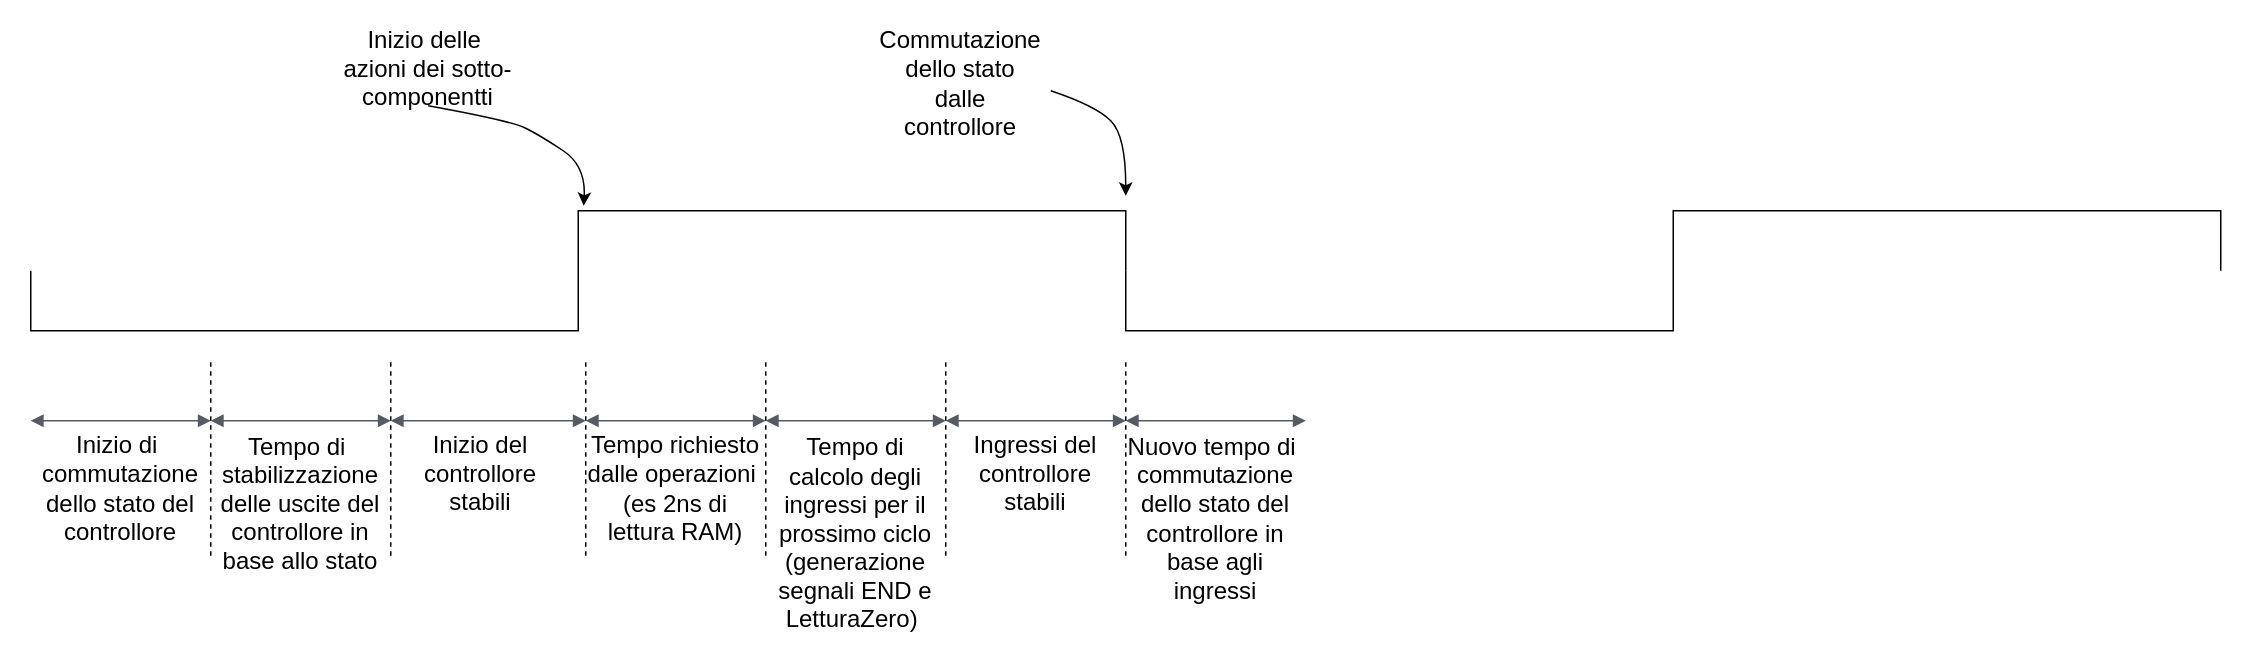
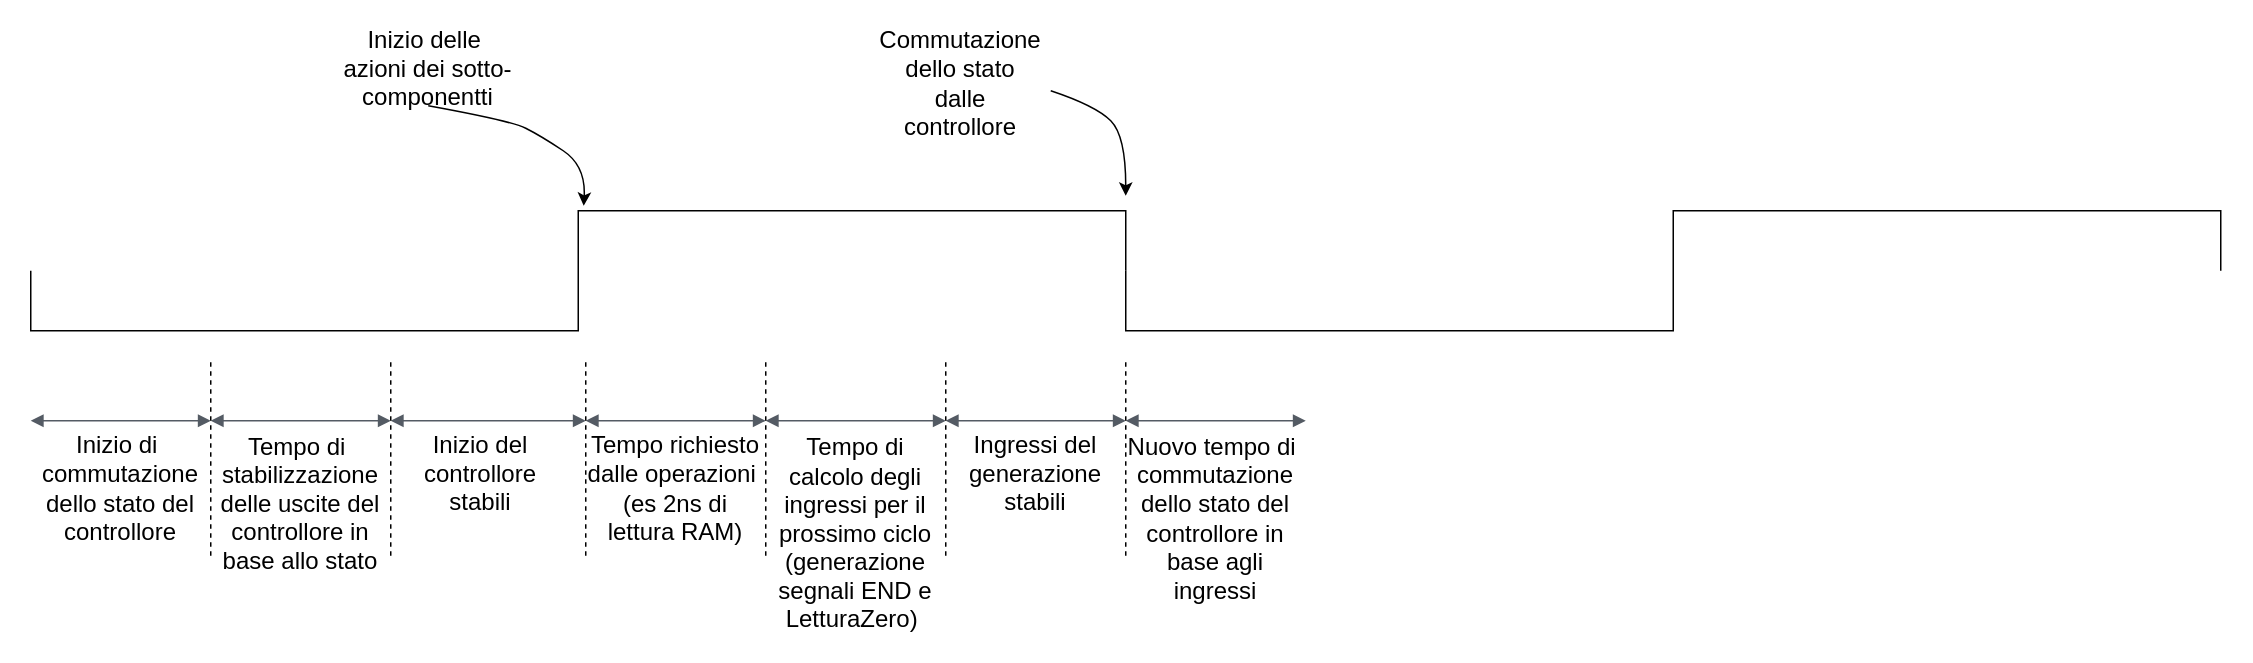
node "Ingressi del controllore stabili": label "Ingressi del controllore stabili" -> "Ingressi del generazione stabili"
